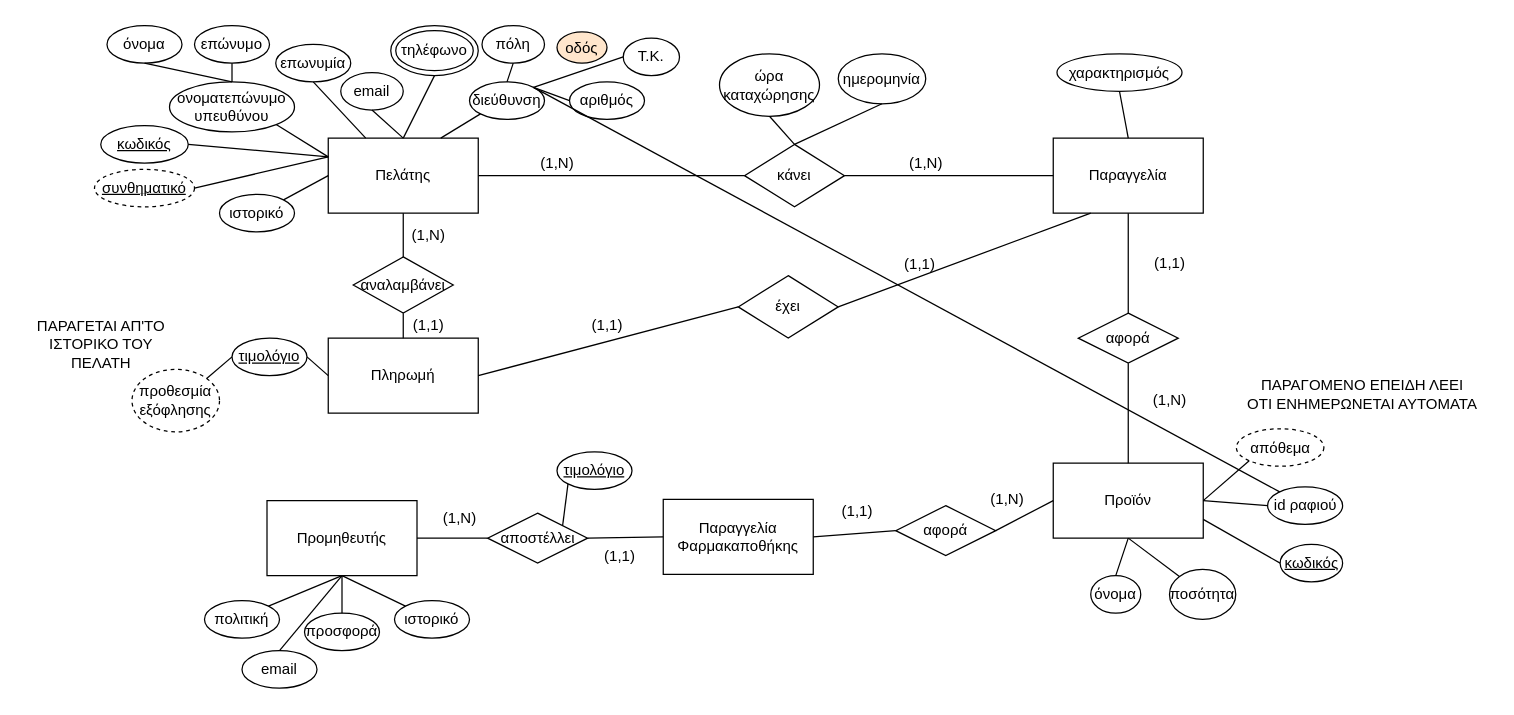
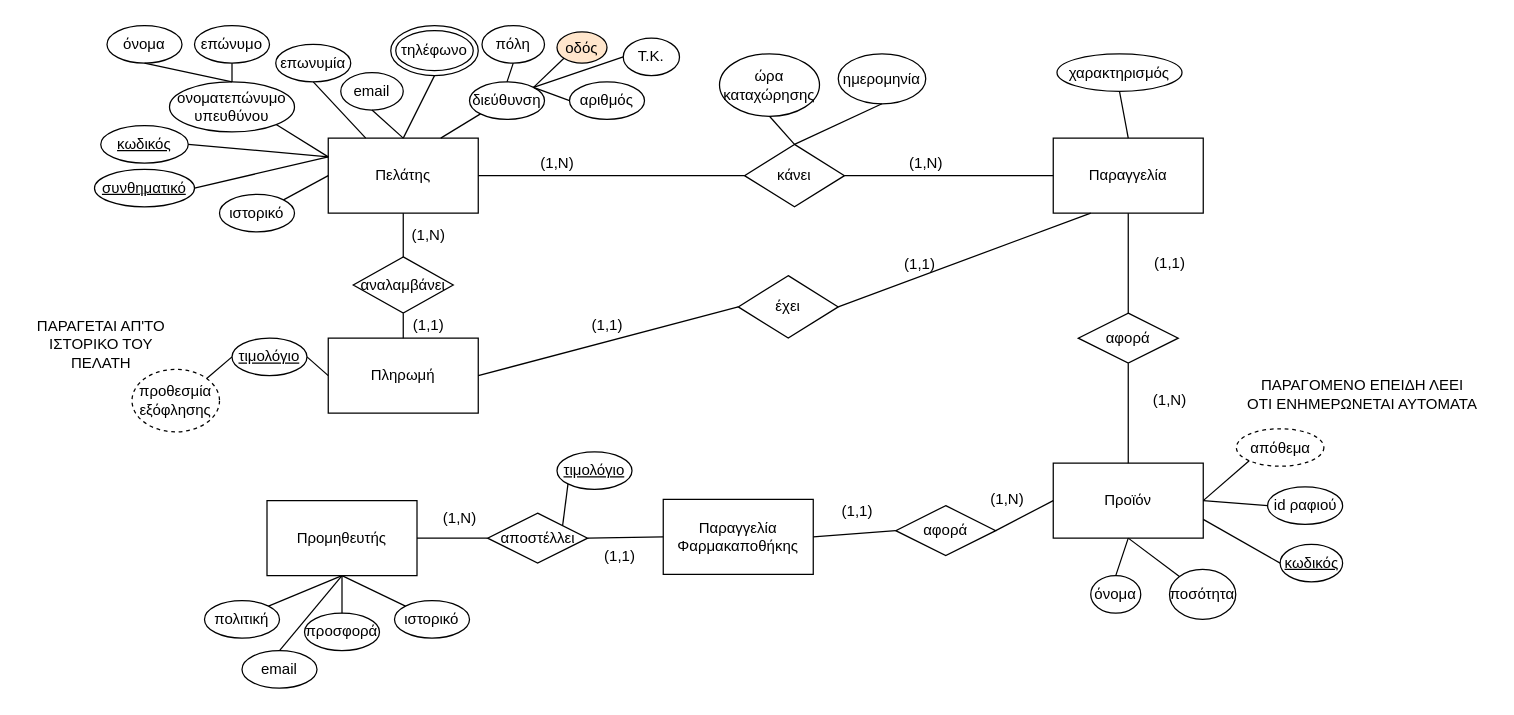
node "συνθηματικό": style dashed -> solid
edge "διεύθυνση" -- "id ραφιού": now "διεύθυνση" -- "οδός"
